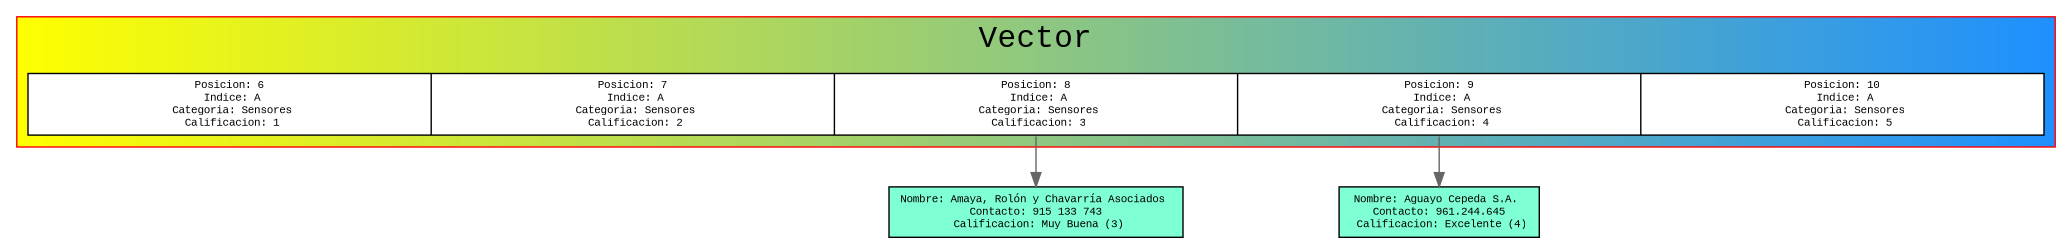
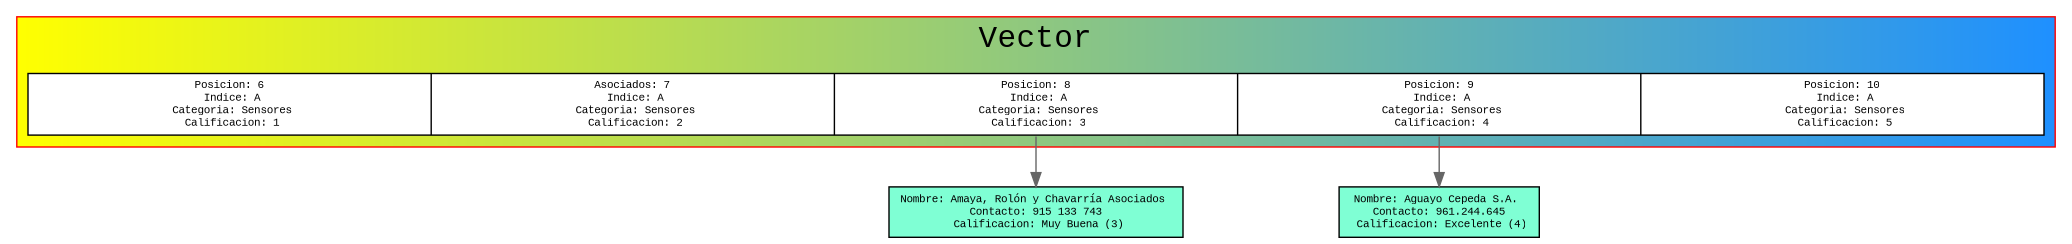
node "Posicion: 6": text "Posicion: 7" -> "Asociados: 7"
